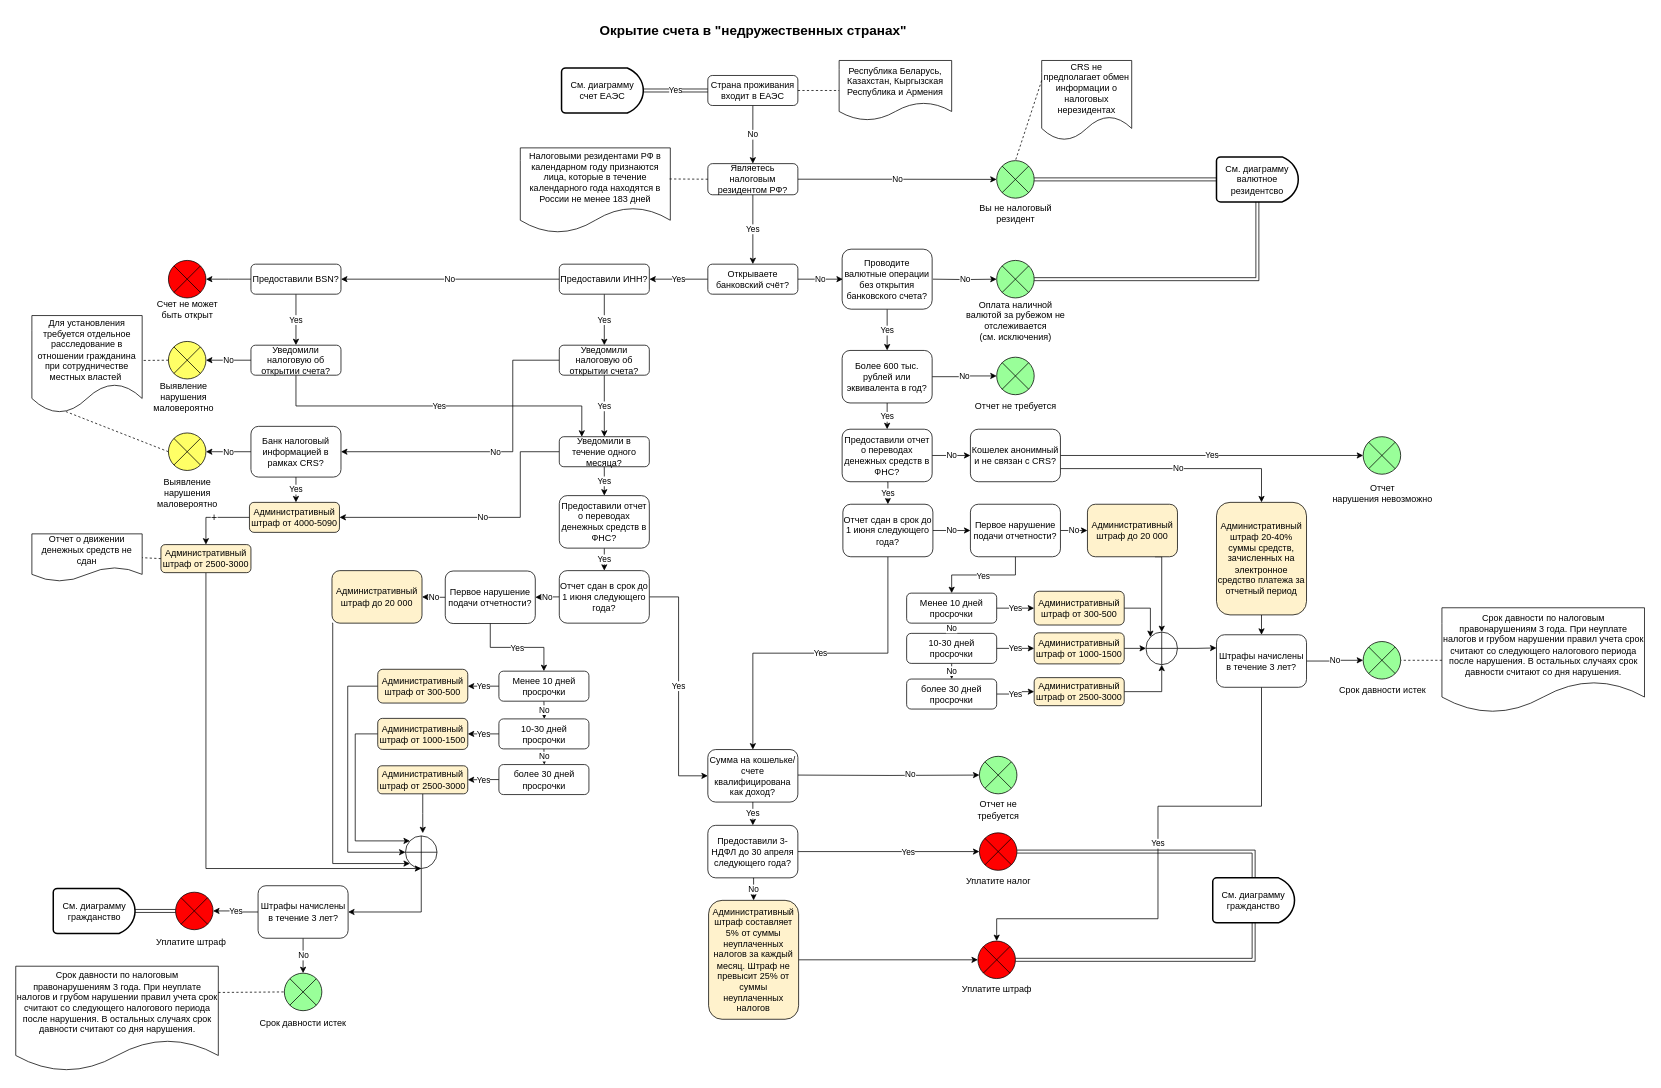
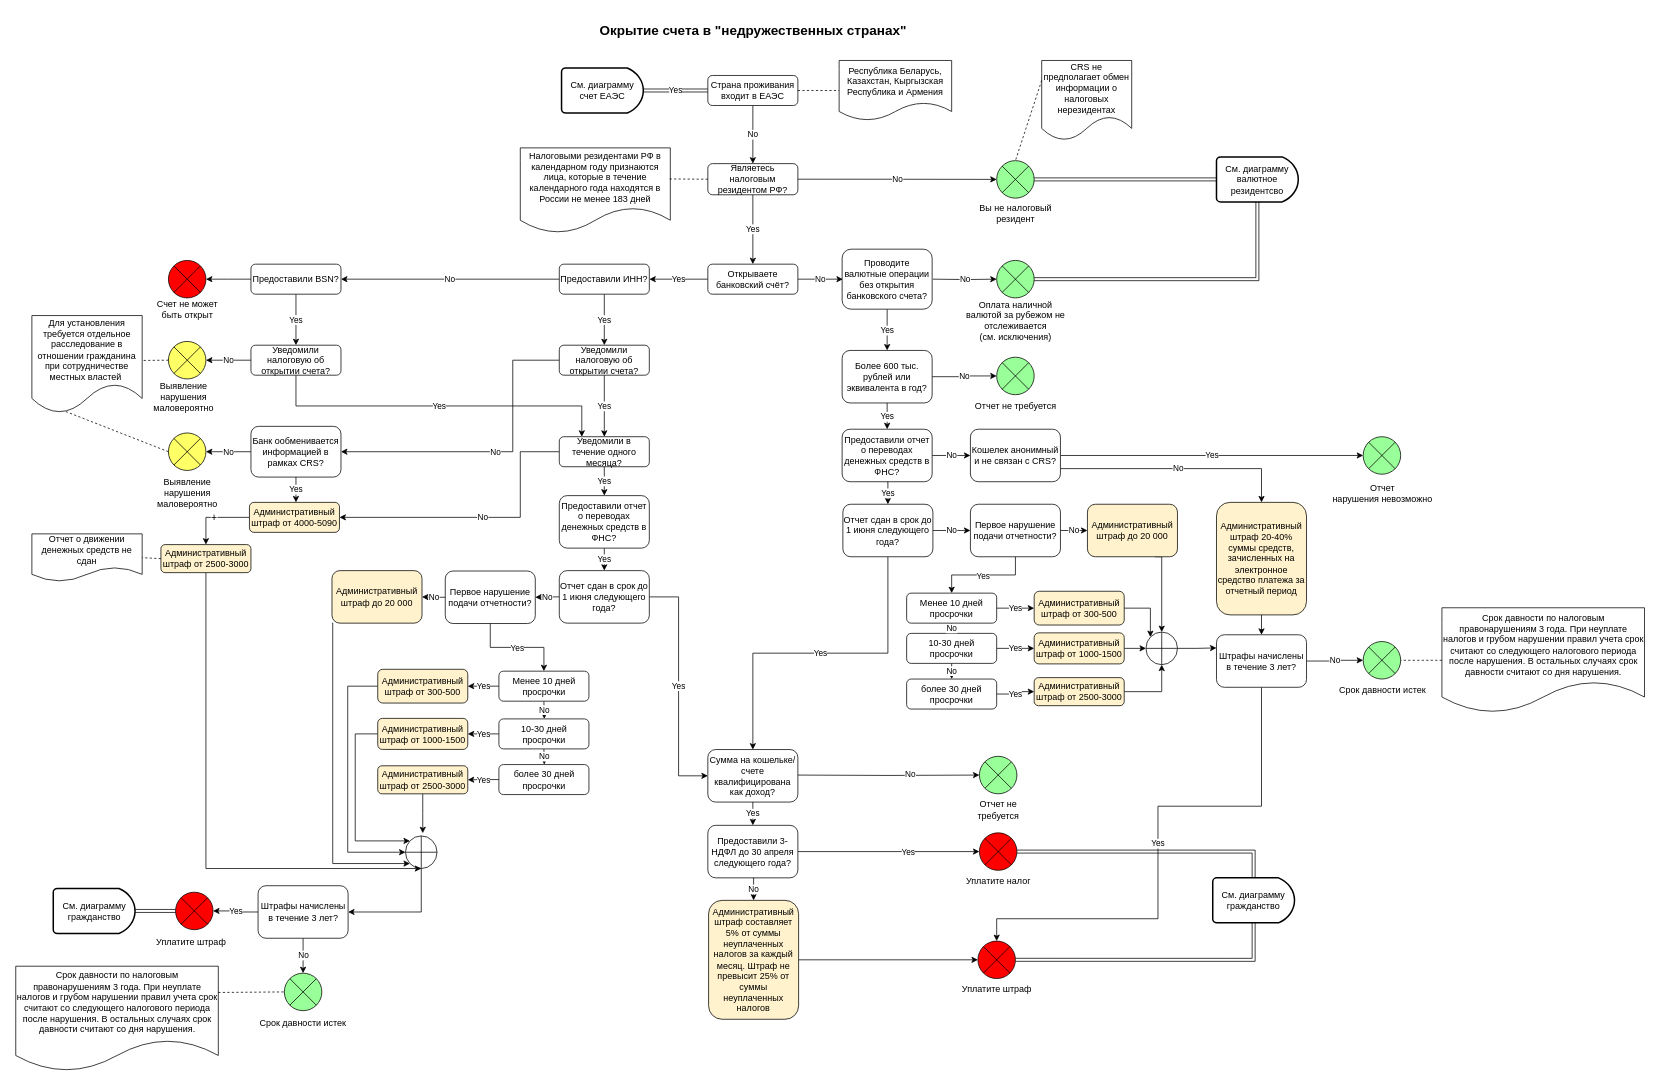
node "Банк налоговый информацией в рамках CRS?": label "Банк налоговый информацией в рамках CRS?" -> "Банк ообменивается информацией в рамках CRS?"
